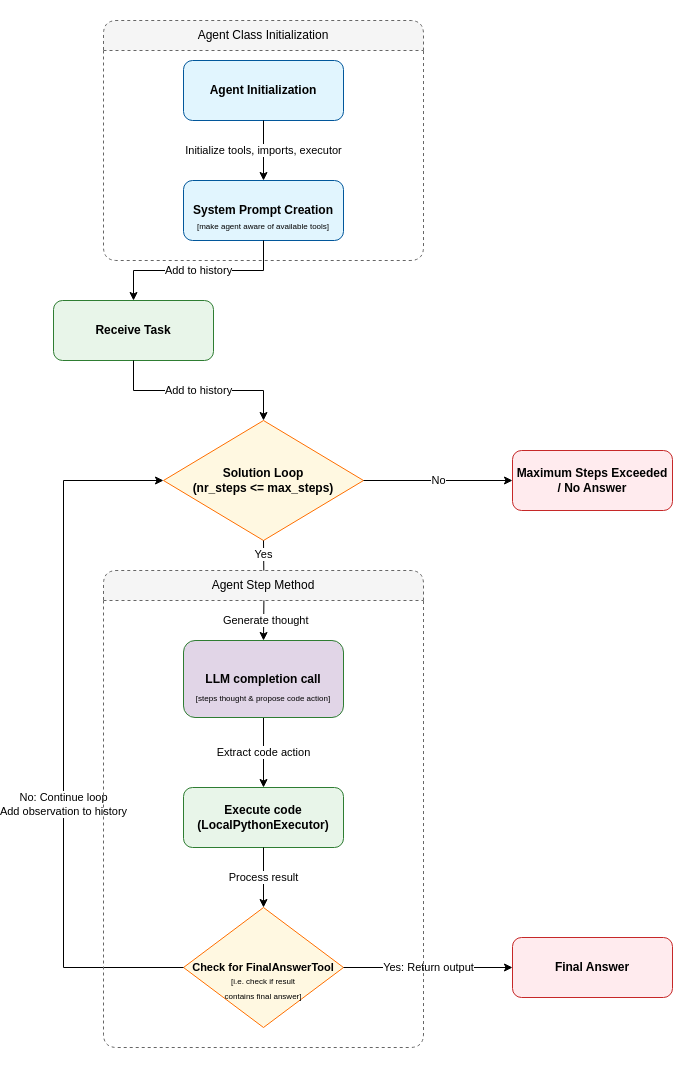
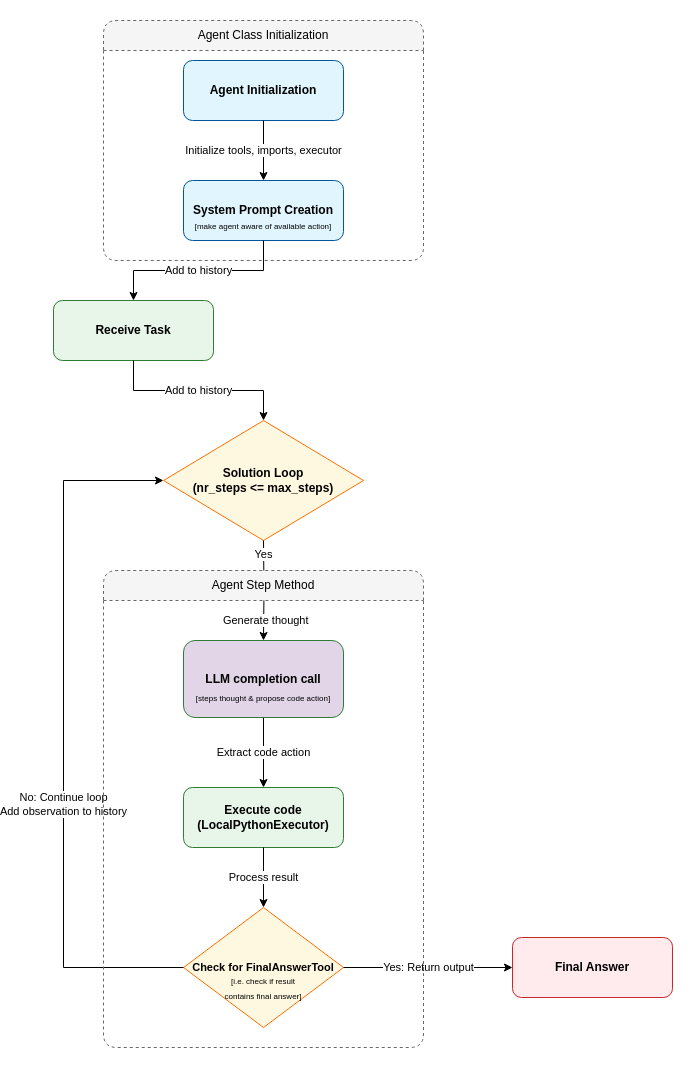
node "[make agent aware of available tools]": label "[make agent aware of available tools]" -> "[make agent aware of available action]"
edge "Solution Loop (nr_steps <= max_steps)" -> "Maximum Steps Exceeded / No Answer": removed, label "No"
node "Maximum Steps Exceeded / No Answer": removed
